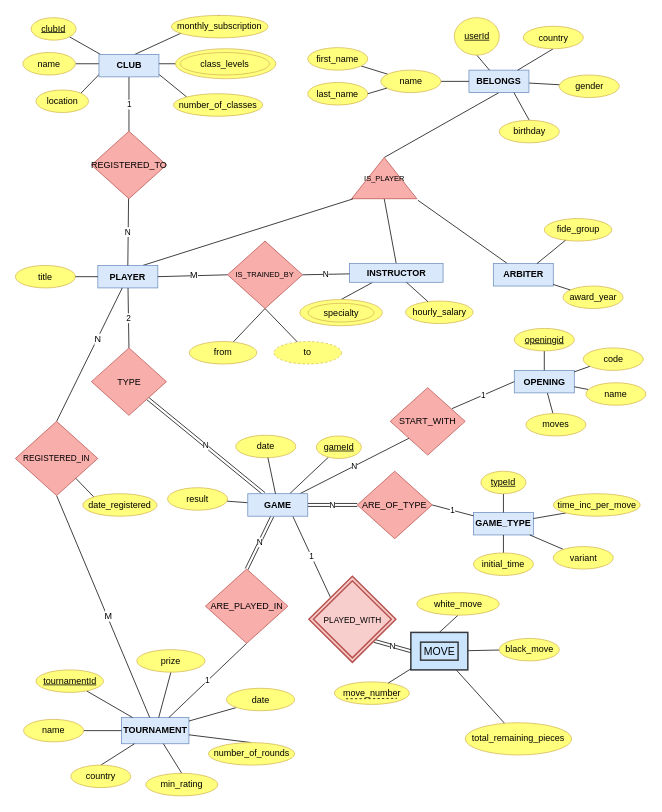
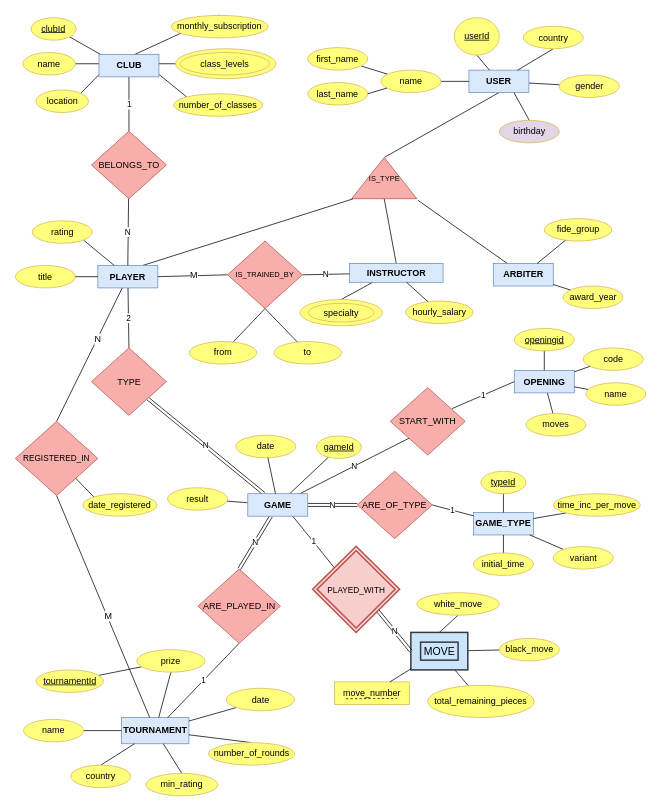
node "BELONGS": label "BELONGS" -> "USER"
node "birthday": fillcolor #ffff7d -> #e1d5e7
node "REGISTERED_TO": label "REGISTERED_TO" -> "BELONGS_TO"
node "IS_PLAYER": label "IS_PLAYER" -> "IS_TYPE"
node "rating": added
edge "rating" -- "PLAYER": added
node "to": style dashed -> solid
node "ARE_PLAYED_IN": moved (247, 606) -> (239, 606)
node "PLAYED_WITH": moved (353, 620) -> (356, 590)
node "move_number": shape ellipse -> rectangle
edge "tournamentId" -- "TOURNAMENT": now "tournamentId" -- "prize"
node "total_remaining_pieces": moved (519, 739) -> (481, 702)
